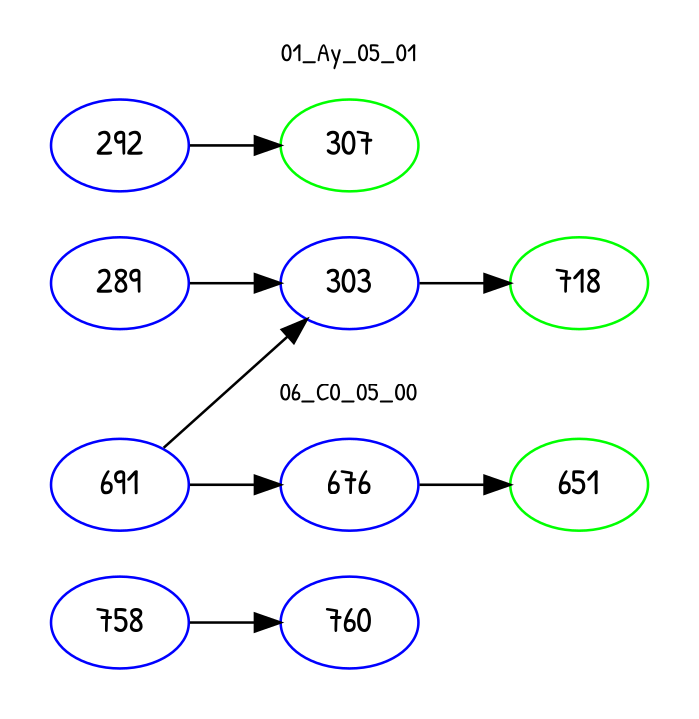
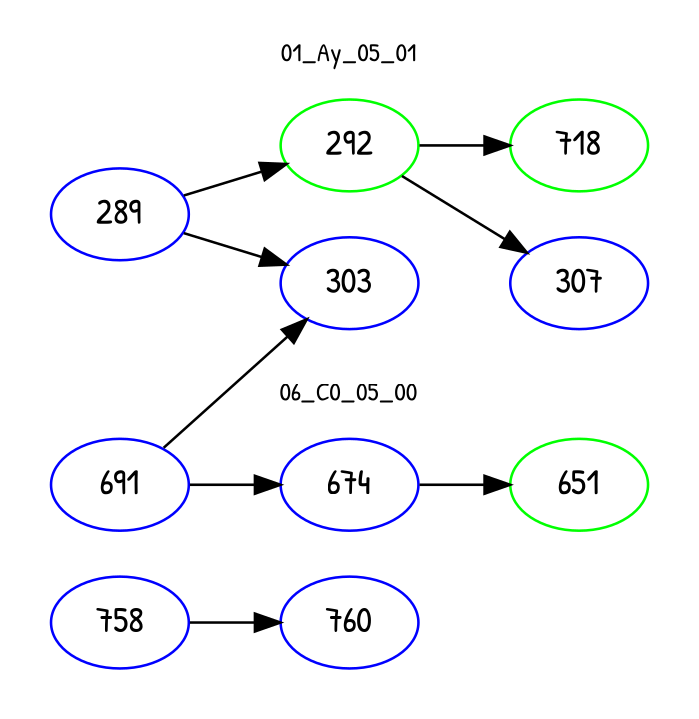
node "292": color blue -> green
node "307": color green -> blue
edge "289" -> "292": added
edge "303" -> "718": now "292" -> "718"
node "676": label "676" -> "674"
